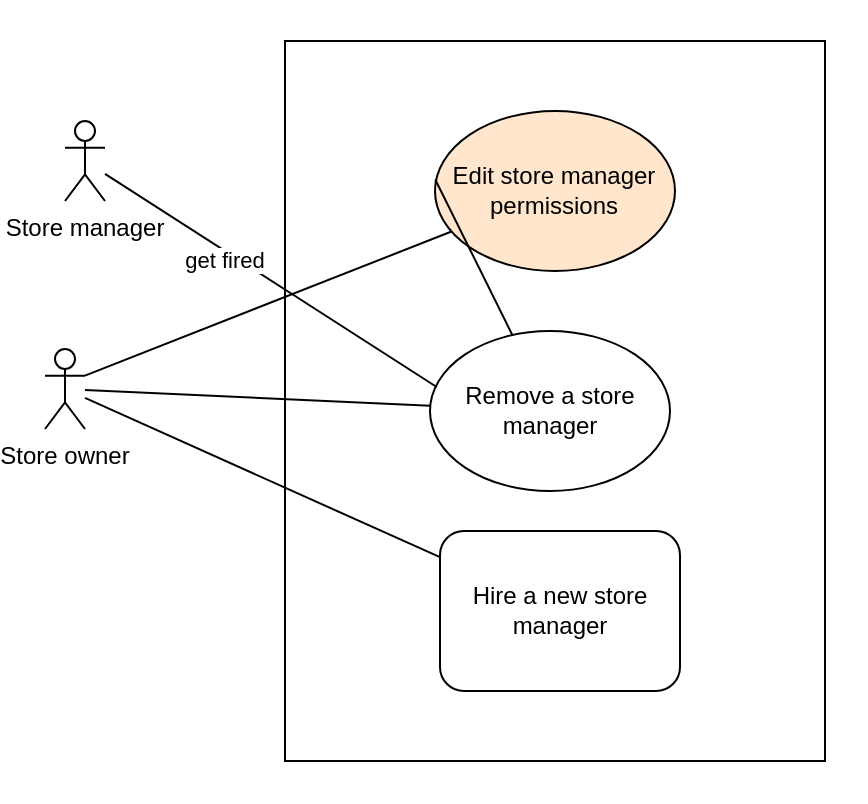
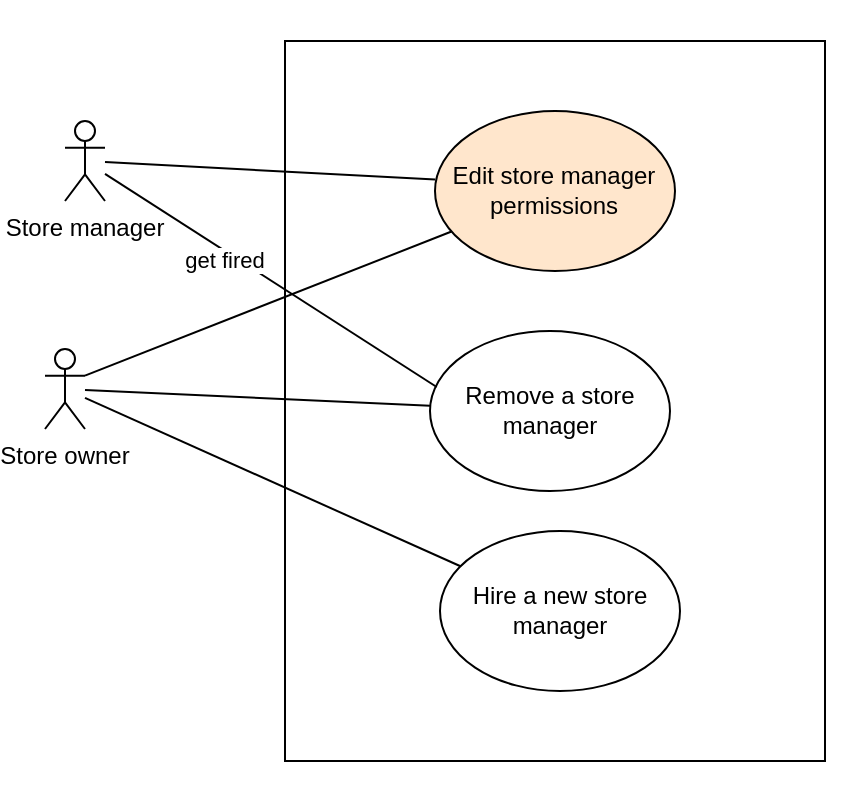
edge "Edit store manager permissions" -- "Remove a store manager": now "Edit store manager permissions" -- "Store manager"
node "Hire a new store manager": shape rounded rectangle -> ellipse
